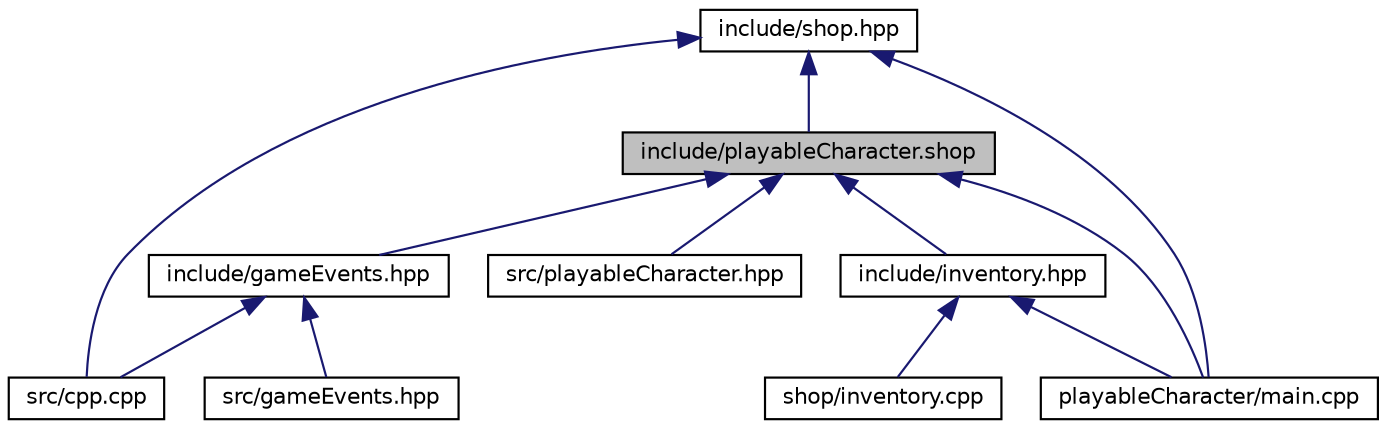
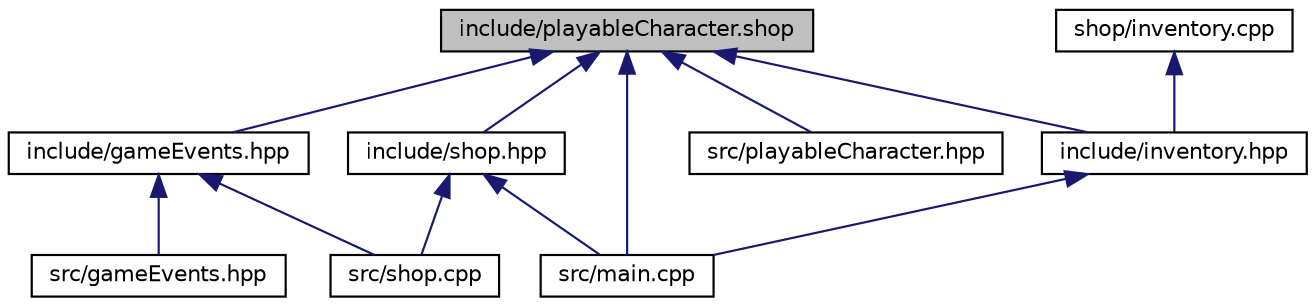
edge "include/playableCharacter.shop" -> "include/shop.hpp": reversed
edge "shop/inventory.cpp" -> "include/inventory.hpp": reversed
node "src/cpp.cpp": label "src/cpp.cpp" -> "src/shop.cpp"
node "playableCharacter/main.cpp": label "playableCharacter/main.cpp" -> "src/main.cpp"
